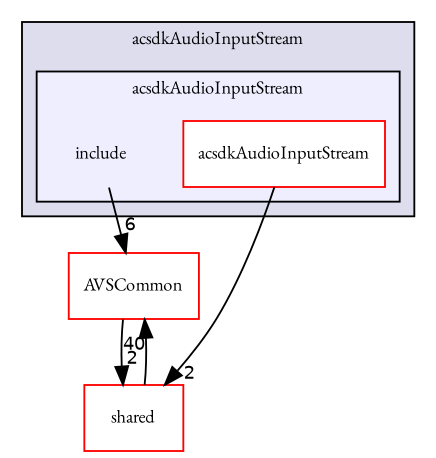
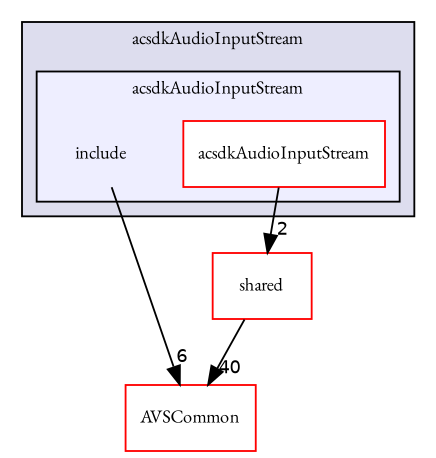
edge "AVSCommon" -> "shared": removed
